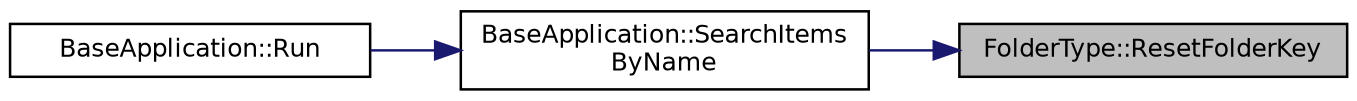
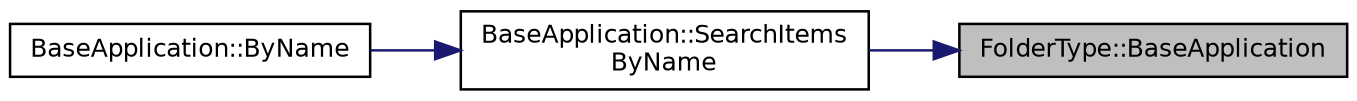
node "BaseApplication::Run": label "BaseApplication::Run" -> "BaseApplication::ByName"
node "FolderType::ResetFolderKey": label "FolderType::ResetFolderKey" -> "FolderType::BaseApplication"
